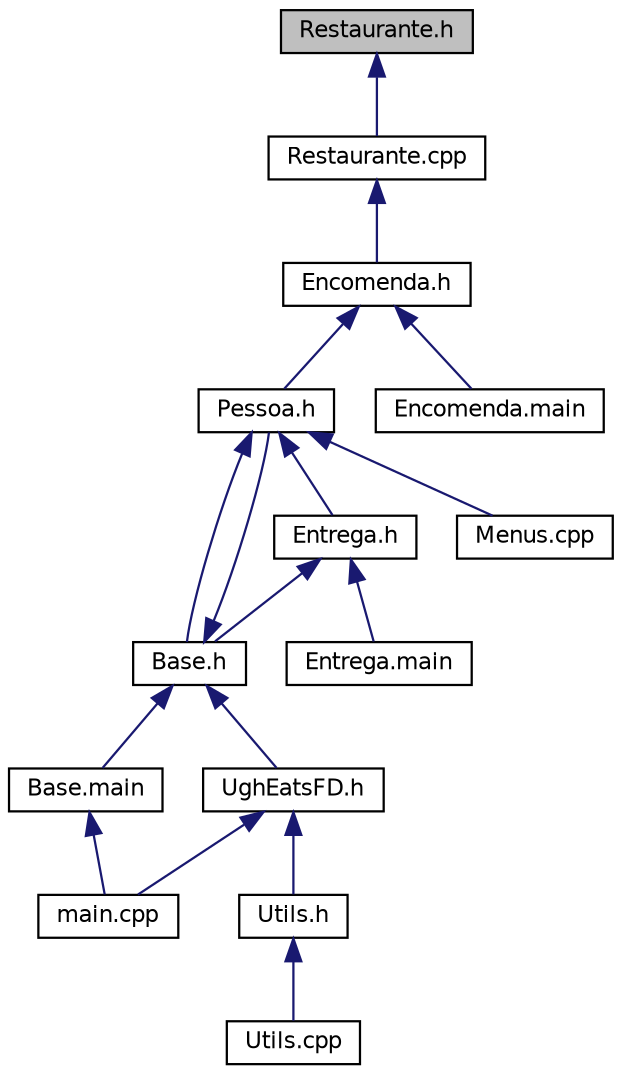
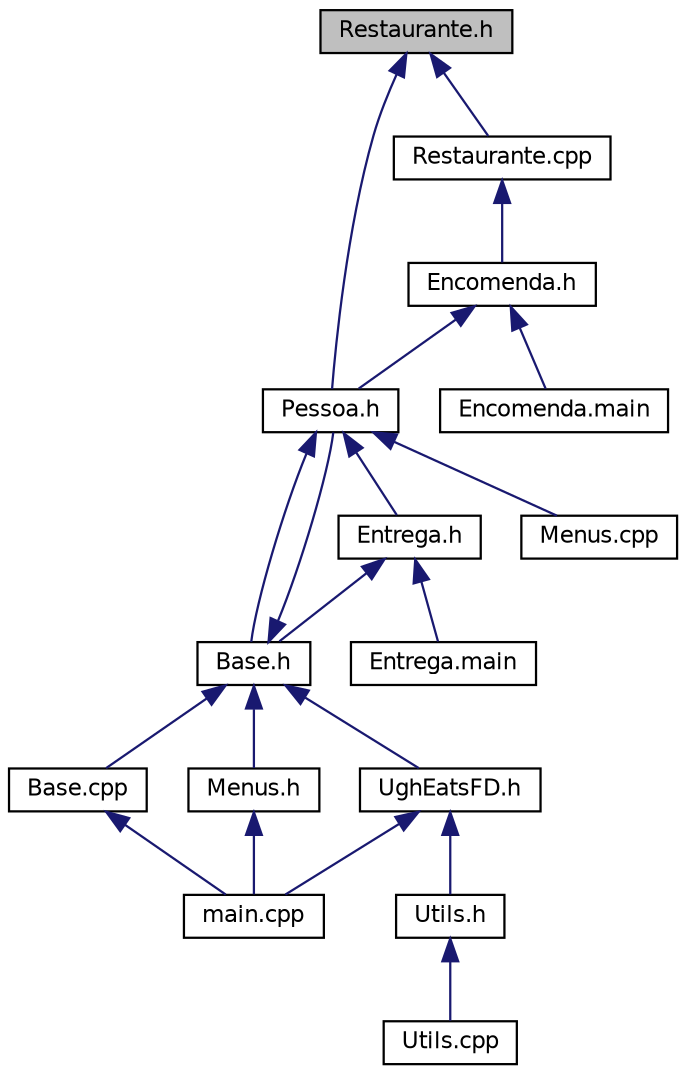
edge "Pessoa.h" -> "Restaurante.h": added
node "Base.main": label "Base.main" -> "Base.cpp"
node "Menus.h": added
